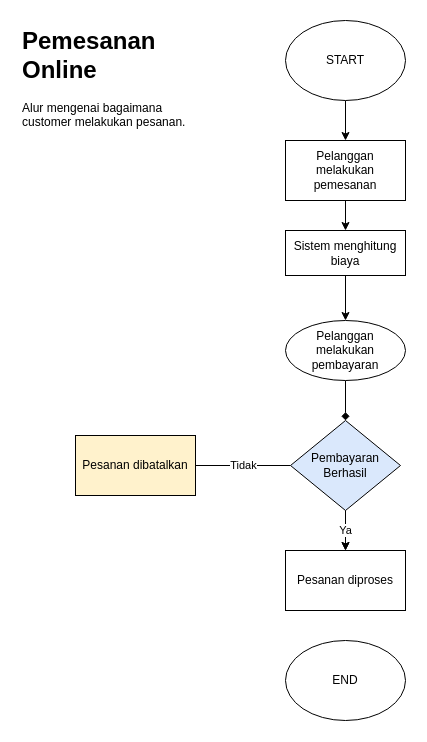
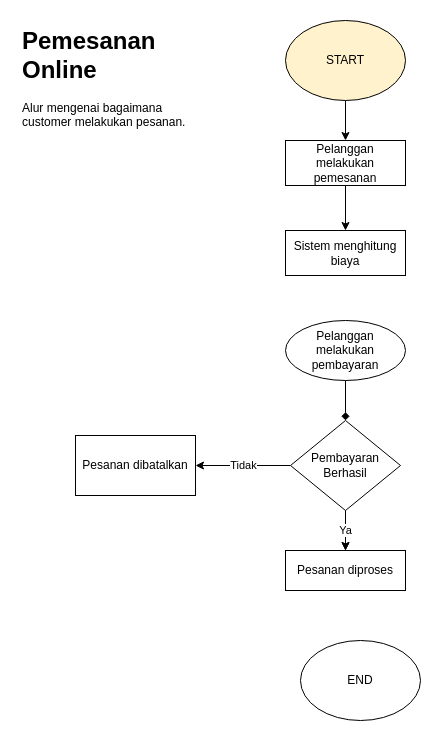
node "START": fillcolor #ffffff -> #fff2cc
node "Pelanggan melakukan pemesanan": size 120x60 -> 120x45
edge "Sistem menghitung biaya" -> "Pelanggan melakukan pembayaran": removed
node "Pesanan dibatalkan": fillcolor #fff2cc -> #ffffff
edge "Pesanan dibatalkan" -- "Pembayaran Berhasil": arrowhead none -> classic
node "Pembayaran Berhasil": fillcolor #dae8fc -> #ffffff
node "Pesanan diproses": size 120x60 -> 120x40
node "END": moved (346, 681) -> (361, 681)
